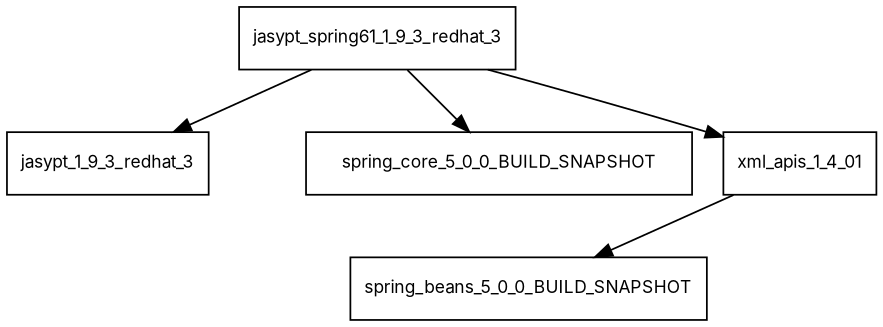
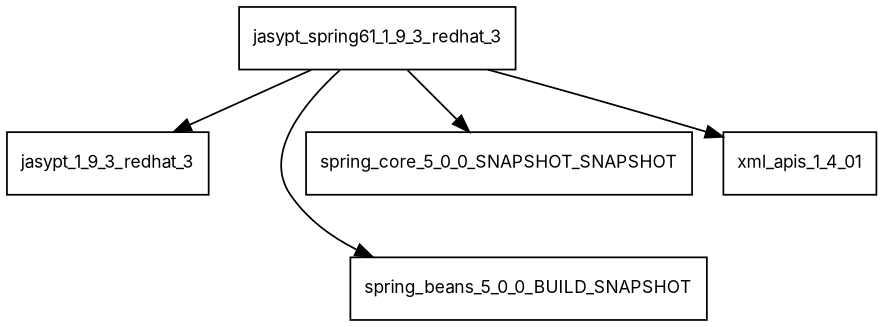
node "spring_core_5_0_0_BUILD_SNAPSHOT": label "spring_core_5_0_0_BUILD_SNAPSHOT" -> "spring_core_5_0_0_SNAPSHOT_SNAPSHOT"
edge "xml_apis_1_4_01" -> "spring_beans_5_0_0_BUILD_SNAPSHOT": now "jasypt_spring61_1_9_3_redhat_3" -> "spring_beans_5_0_0_BUILD_SNAPSHOT"
